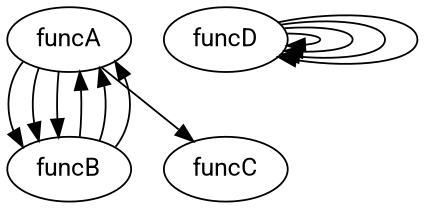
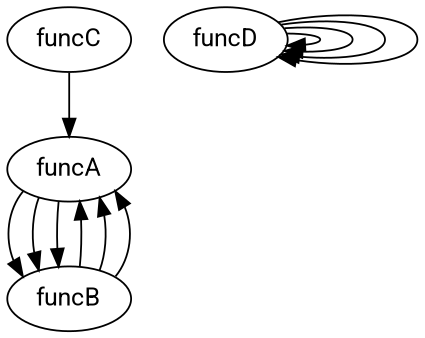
edge "funcA" -> "funcC": reversed
